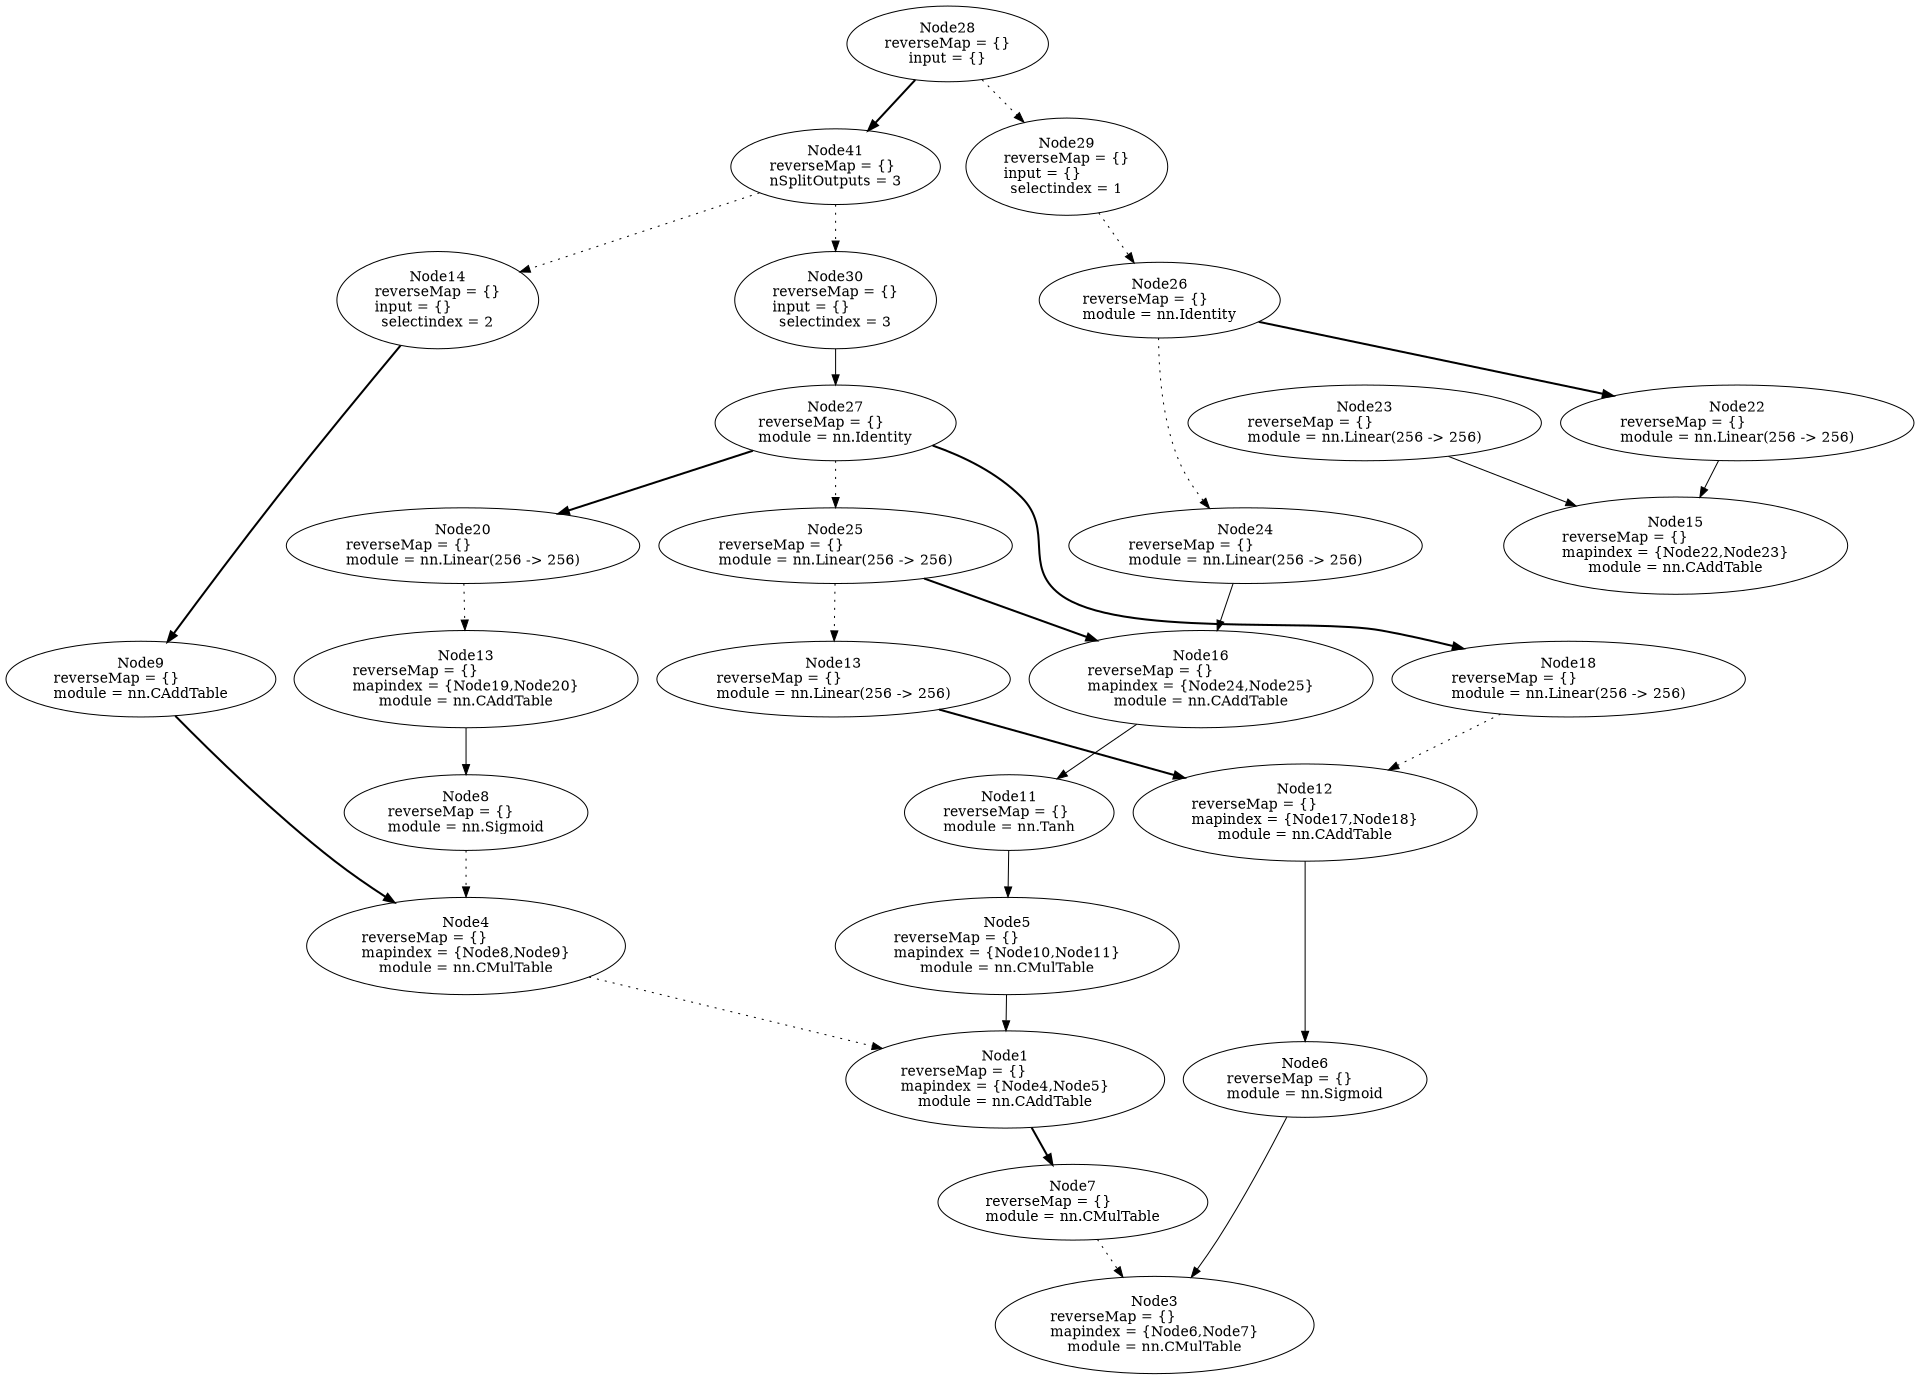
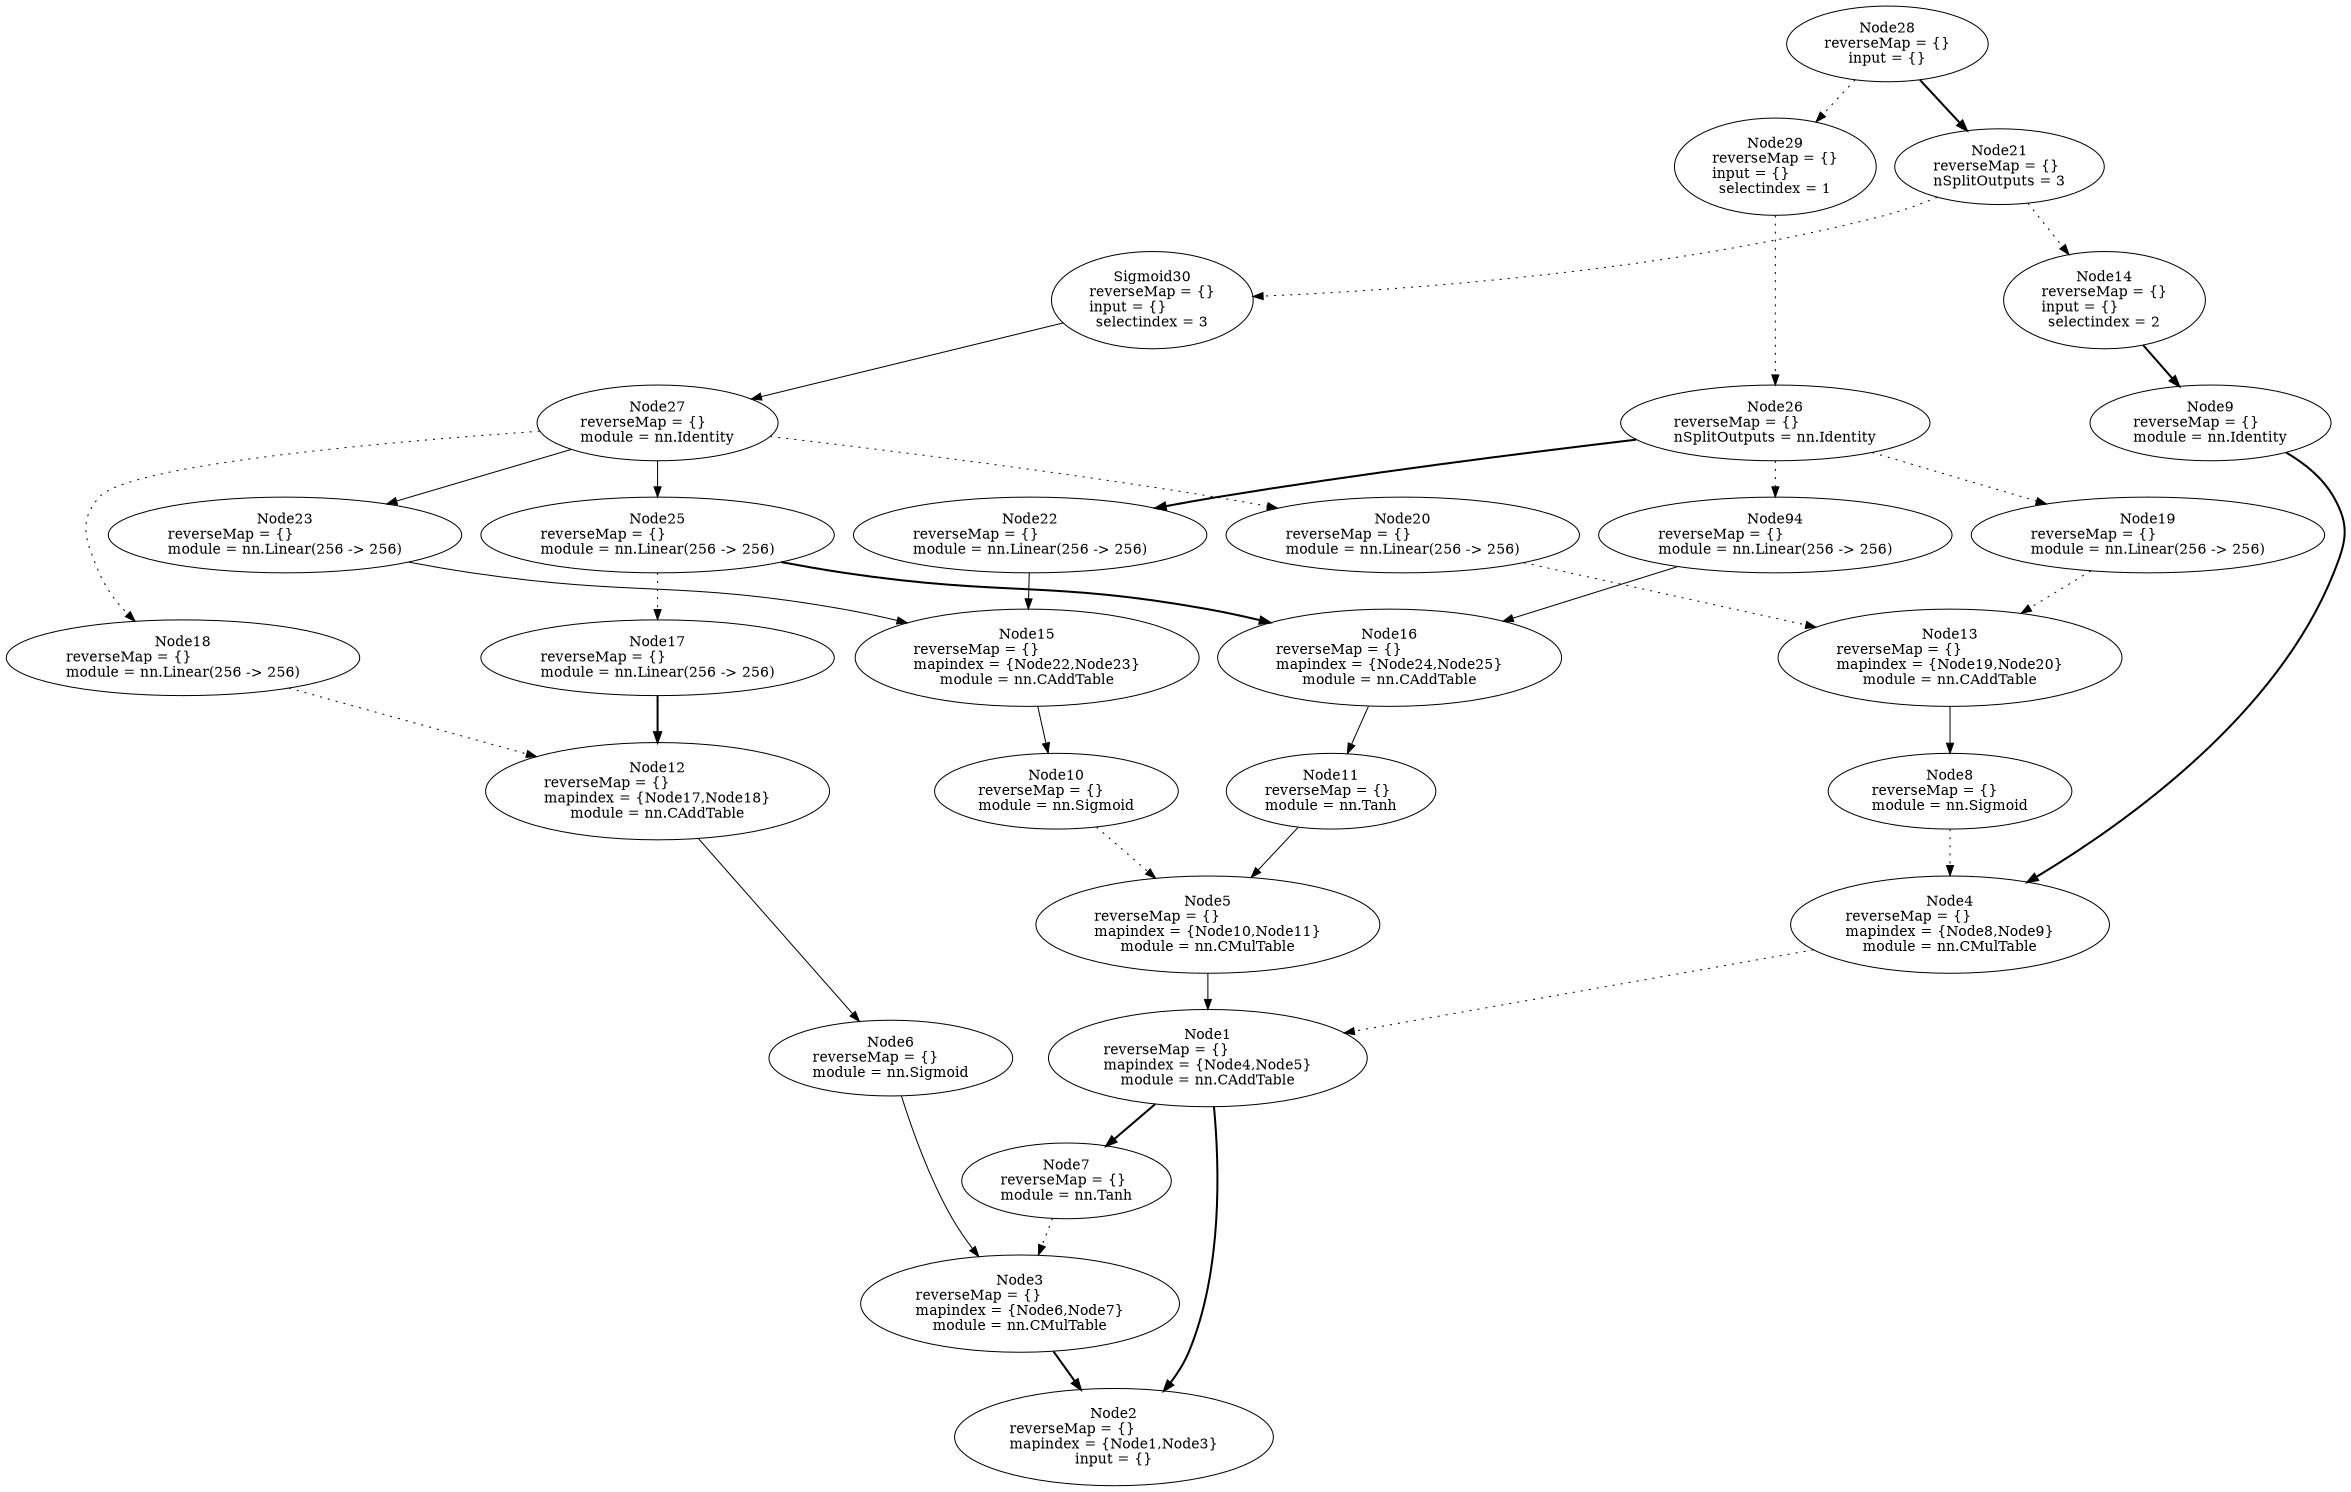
node "Node41 reverseMap = {} nSplitOutputs = 3": label "Node41 reverseMap = {} nSplitOutputs = 3" -> "Node21 reverseMap = {} nSplitOutputs = 3"
node "Node30 reverseMap = {} input = {} selectindex = 3": label "Node30 reverseMap = {} input = {} selectindex = 3" -> "Sigmoid30 reverseMap = {} input = {} selectindex = 3"
node "Node26 reverseMap = {} module = nn.Identity": label "Node26 reverseMap = {} module = nn.Identity" -> "Node26 reverseMap = {} nSplitOutputs = nn.Identity"
edge "Node27 reverseMap = {} module = nn.Identity" -> "Node23 reverseMap = {} module = nn.Linear(256 -> 256)": added
edge "Node27 reverseMap = {} module = nn.Identity" -> "Node25 reverseMap = {} module = nn.Linear(256 -> 256)": style dotted -> solid
edge "Node27 reverseMap = {} module = nn.Identity" -> "Node20 reverseMap = {} module = nn.Linear(256 -> 256)": style bold -> dotted
node "Node19 reverseMap = {} module = nn.Linear(256 -> 256)": added
node "Node24 reverseMap = {} module = nn.Linear(256 -> 256)": label "Node24 reverseMap = {} module = nn.Linear(256 -> 256)" -> "Node94 reverseMap = {} module = nn.Linear(256 -> 256)"
edge "Node27 reverseMap = {} module = nn.Identity" -> "Node18 reverseMap = {} module = nn.Linear(256 -> 256)": style bold -> dotted
node "Node9 reverseMap = {} module = nn.CAddTable": label "Node9 reverseMap = {} module = nn.CAddTable" -> "Node9 reverseMap = {} module = nn.Identity"
node "Node13 reverseMap = {} module = nn.Linear(256 -> 256)": label "Node13 reverseMap = {} module = nn.Linear(256 -> 256)" -> "Node17 reverseMap = {} module = nn.Linear(256 -> 256)"
node "Node10 reverseMap = {} module = nn.Sigmoid": added
node "Node7 reverseMap = {} module = nn.CMulTable": label "Node7 reverseMap = {} module = nn.CMulTable" -> "Node7 reverseMap = {} module = nn.Tanh"
node "Node2 reverseMap = {} mapindex = {Node1,Node3} input = {}": added
